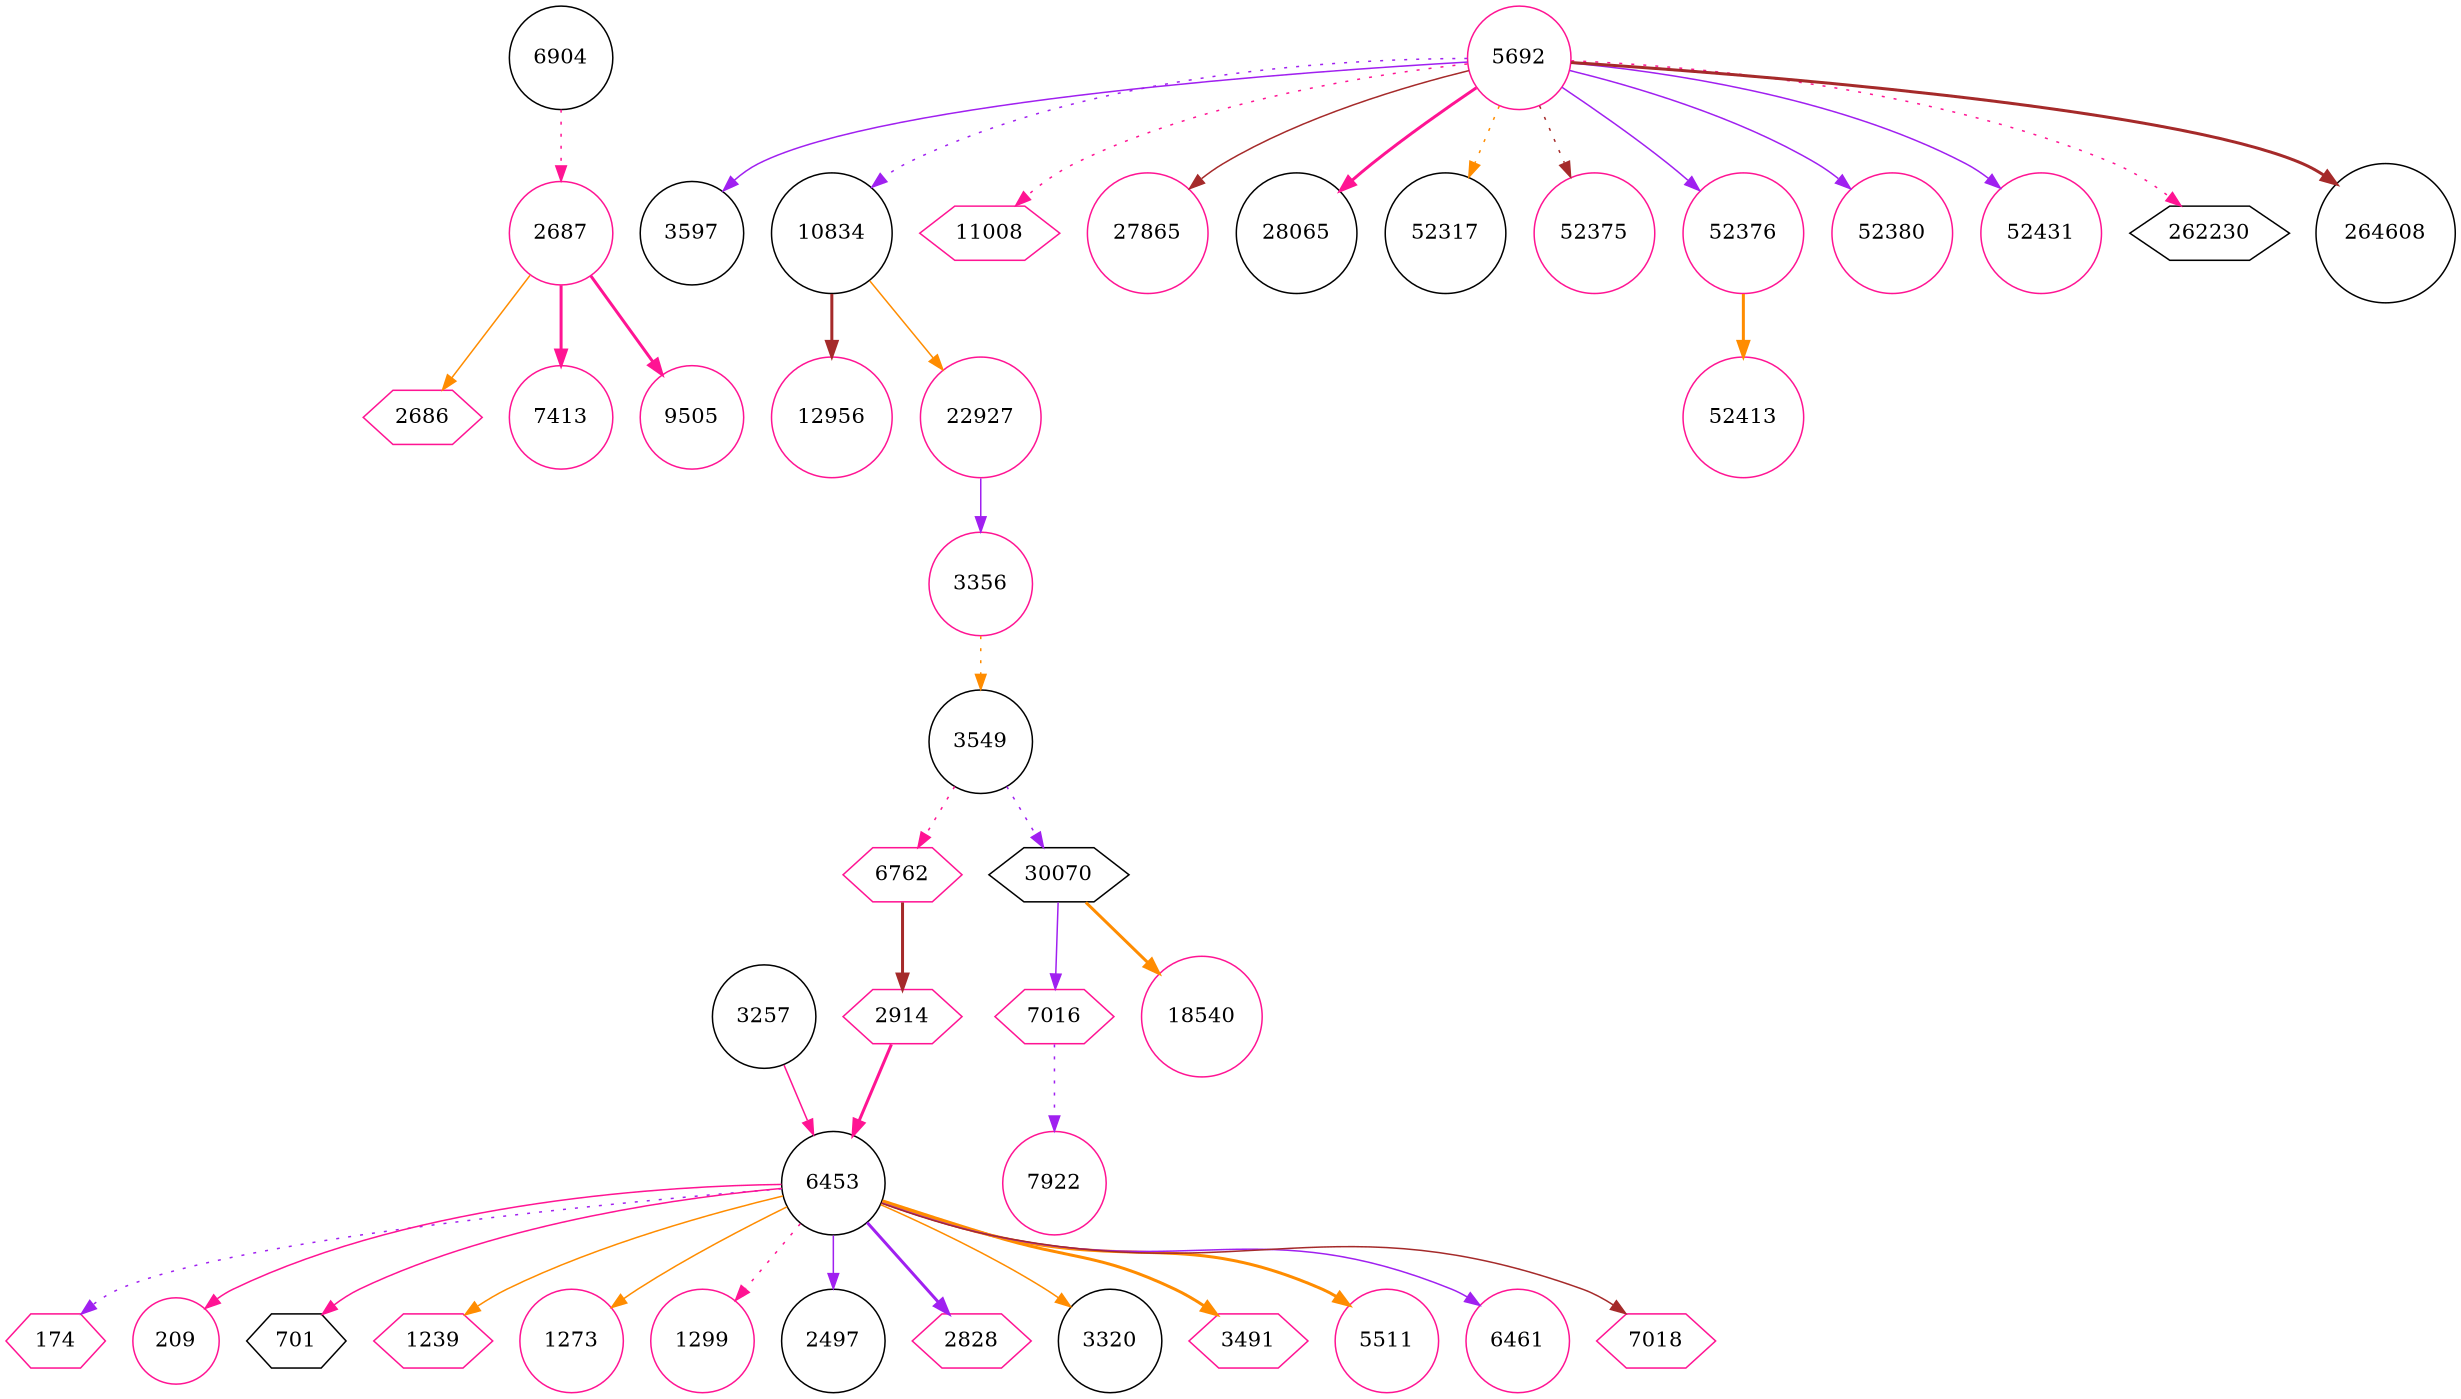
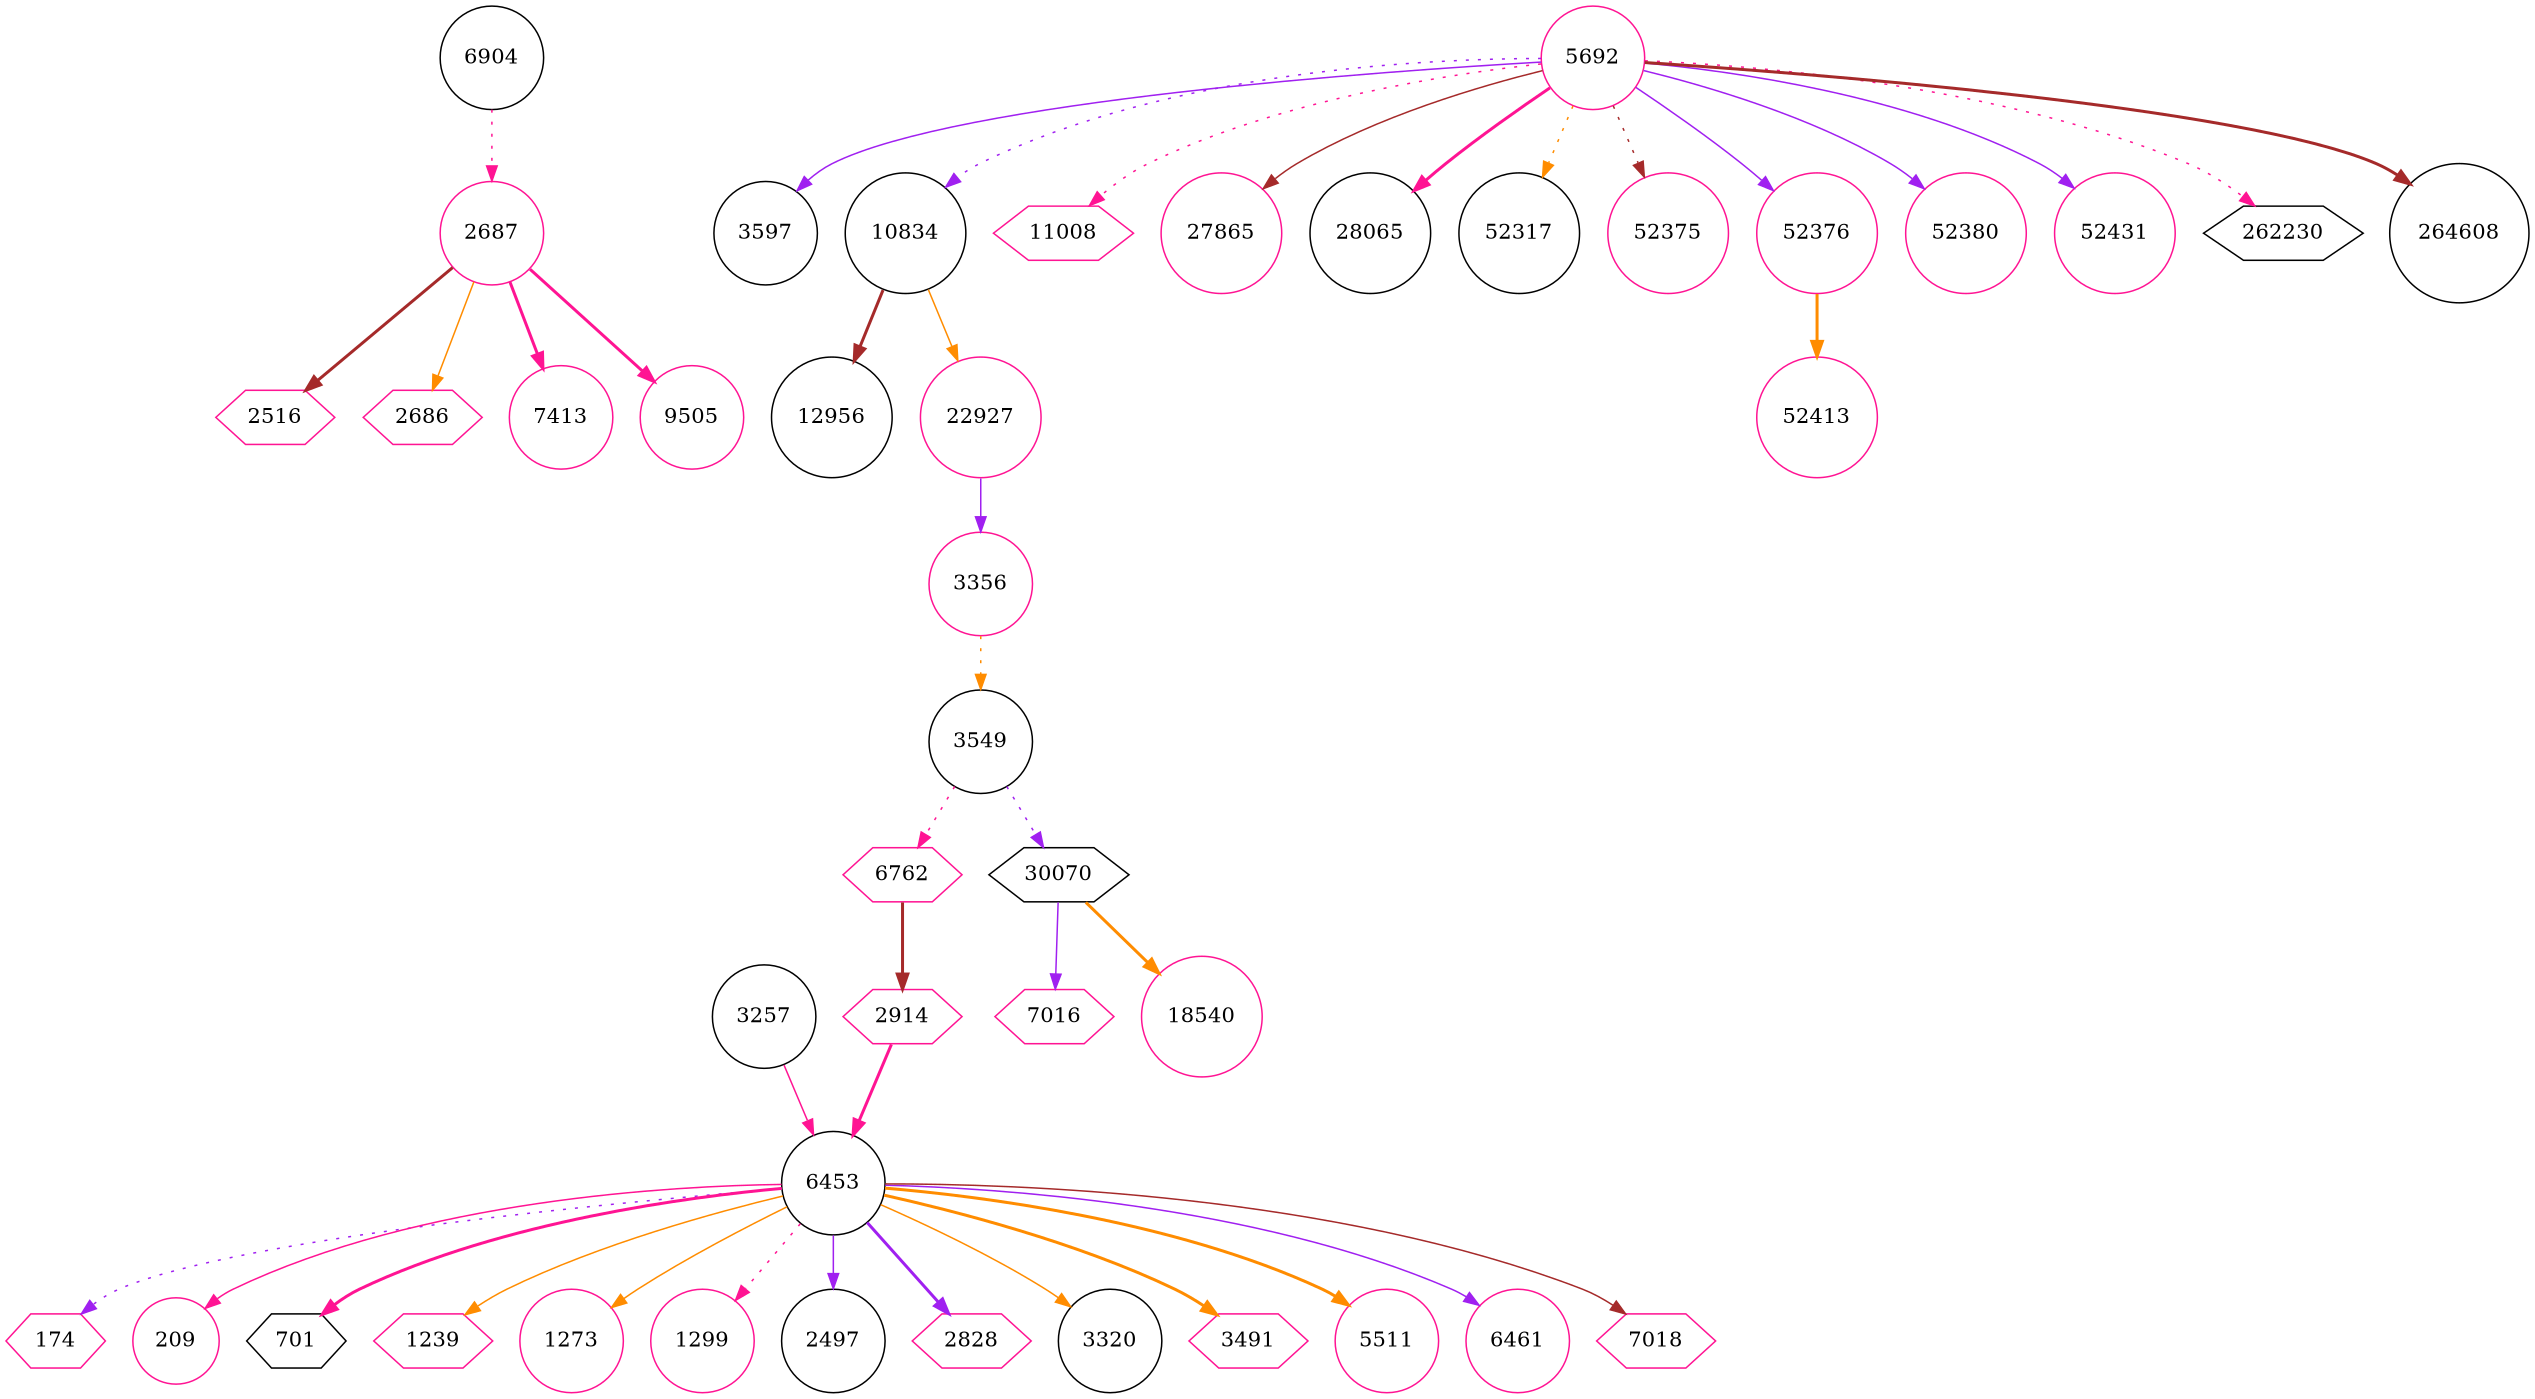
node "2516": added
node "12956": color deeppink -> black
node "7922": removed
edge "6453" -> "701": style solid -> bold
